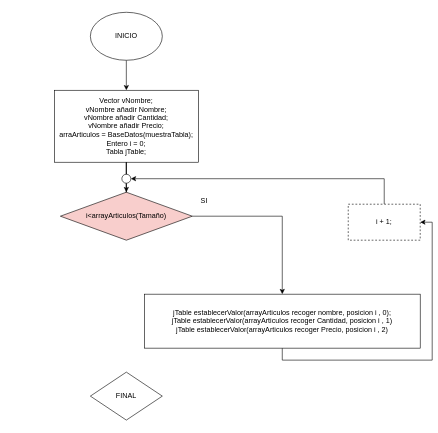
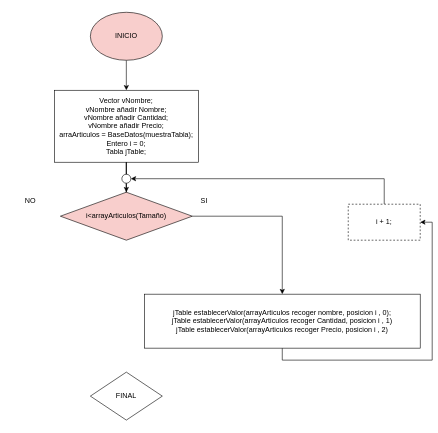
node "INICIO": fillcolor #ffffff -> #f8cecc
node "NO": added
